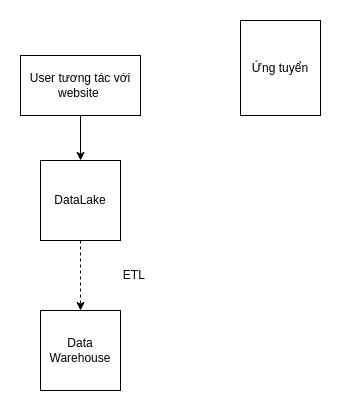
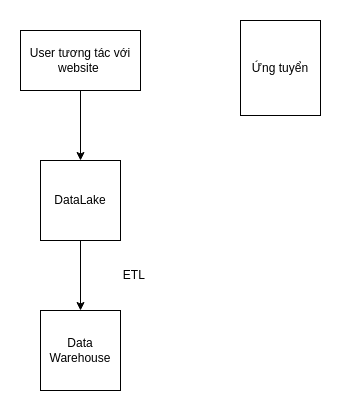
node "User tương tác với website": moved (81, 86) -> (81, 61)
edge "DataLake" -> "Data Warehouse": style dashed -> solid
